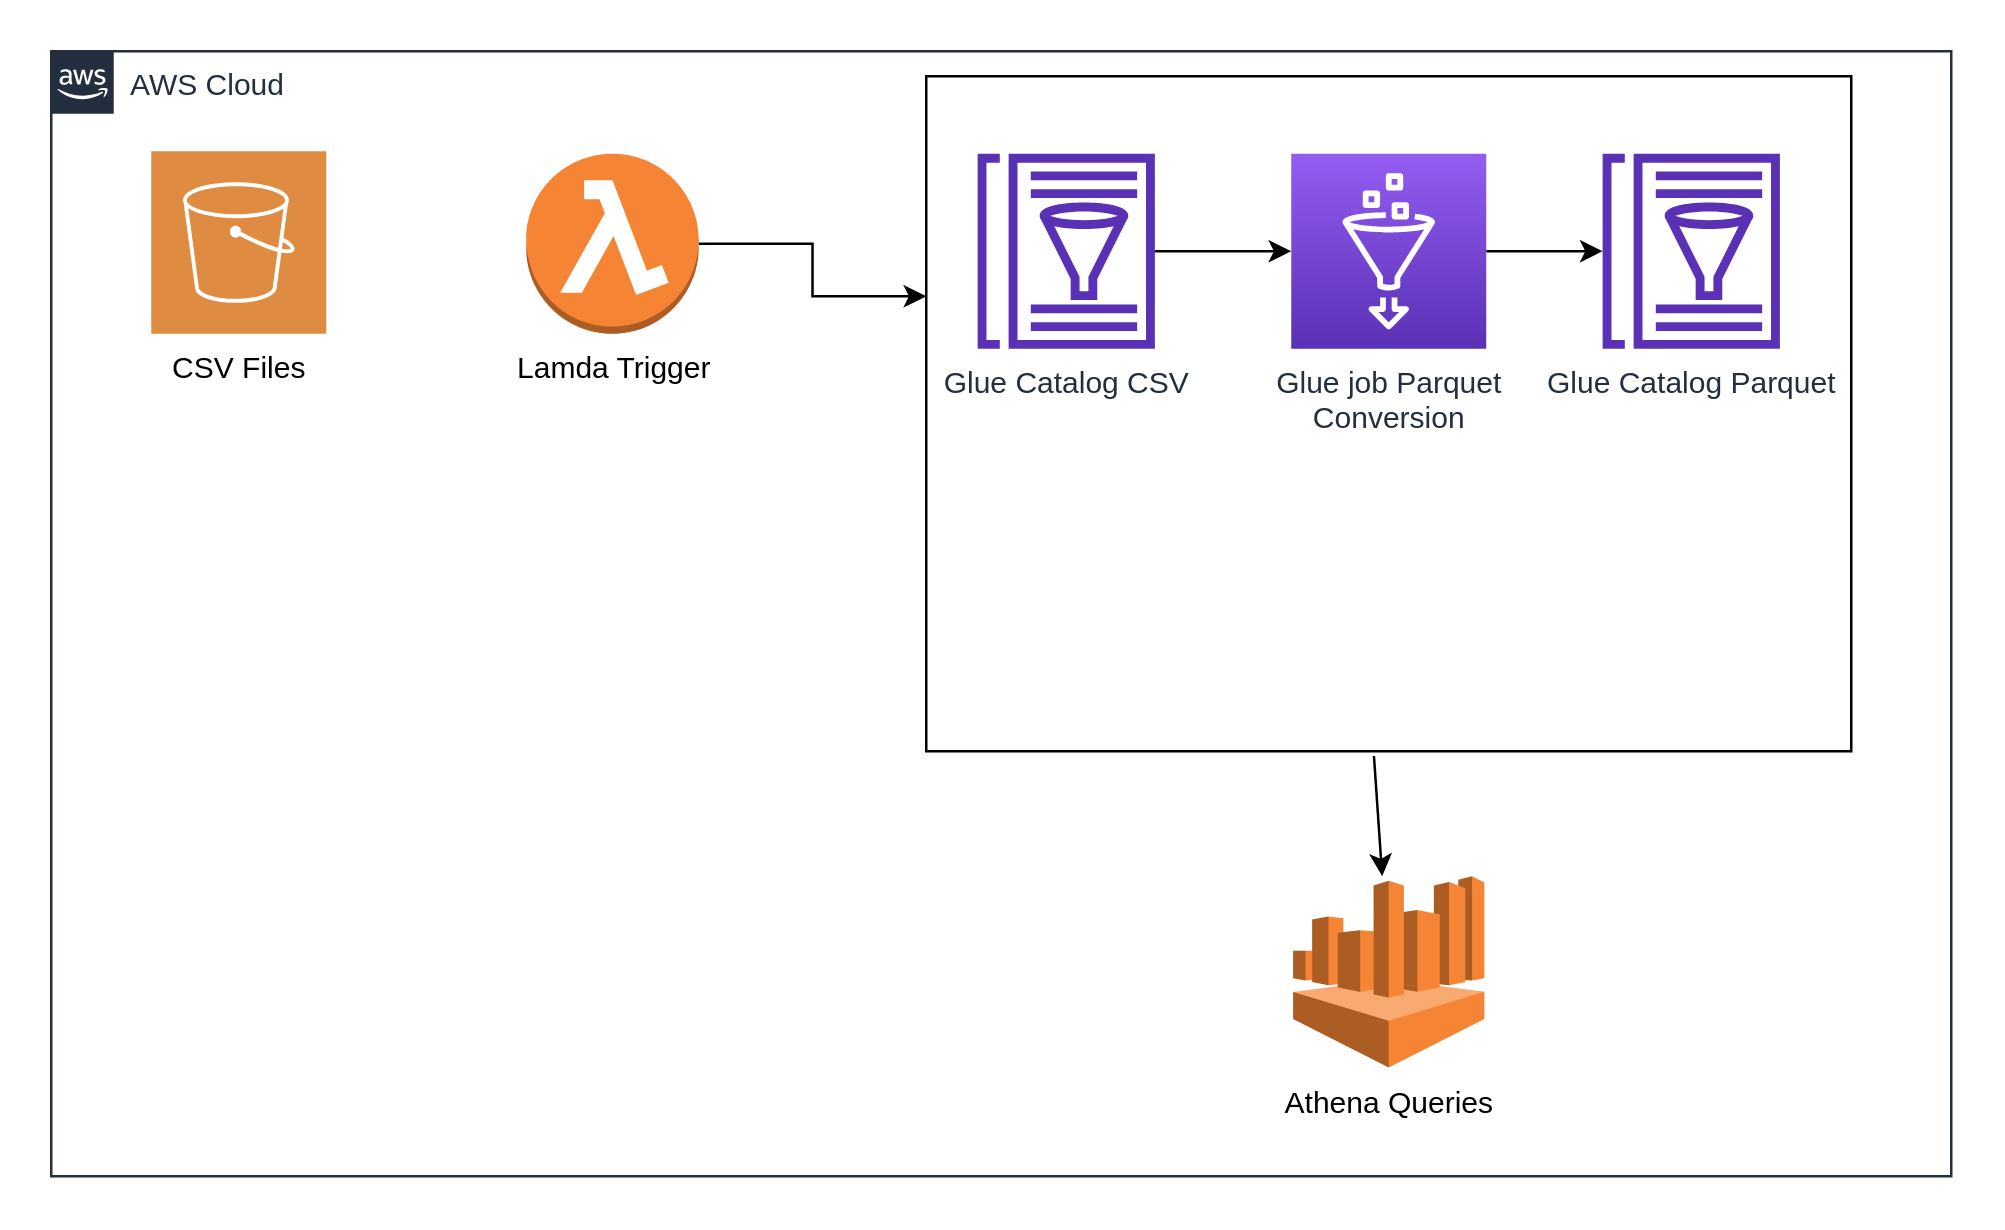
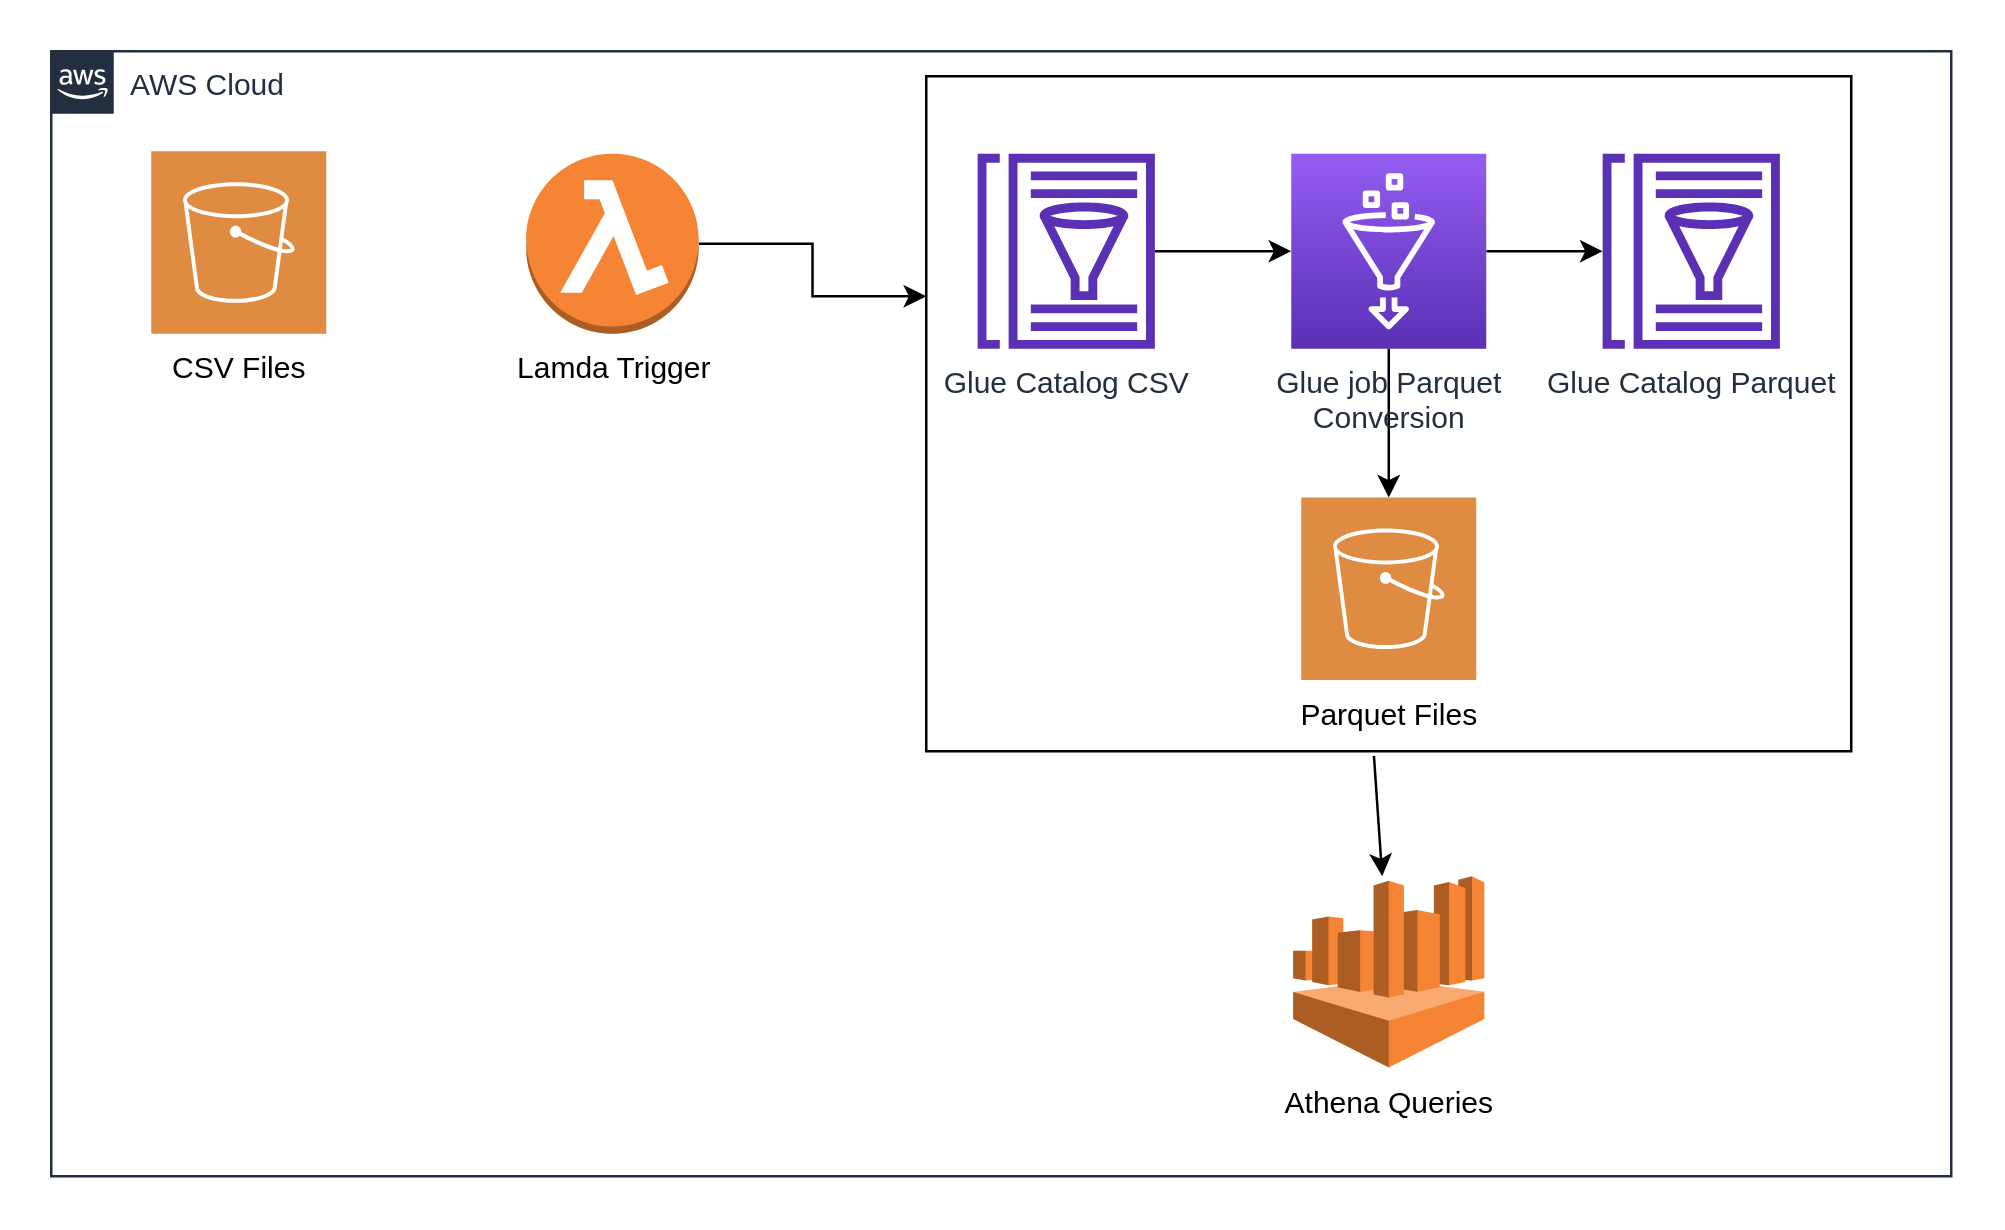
edge "Glue job Parquet Conversion" -> "Parquet Files": added
node "Parquet Files": added
